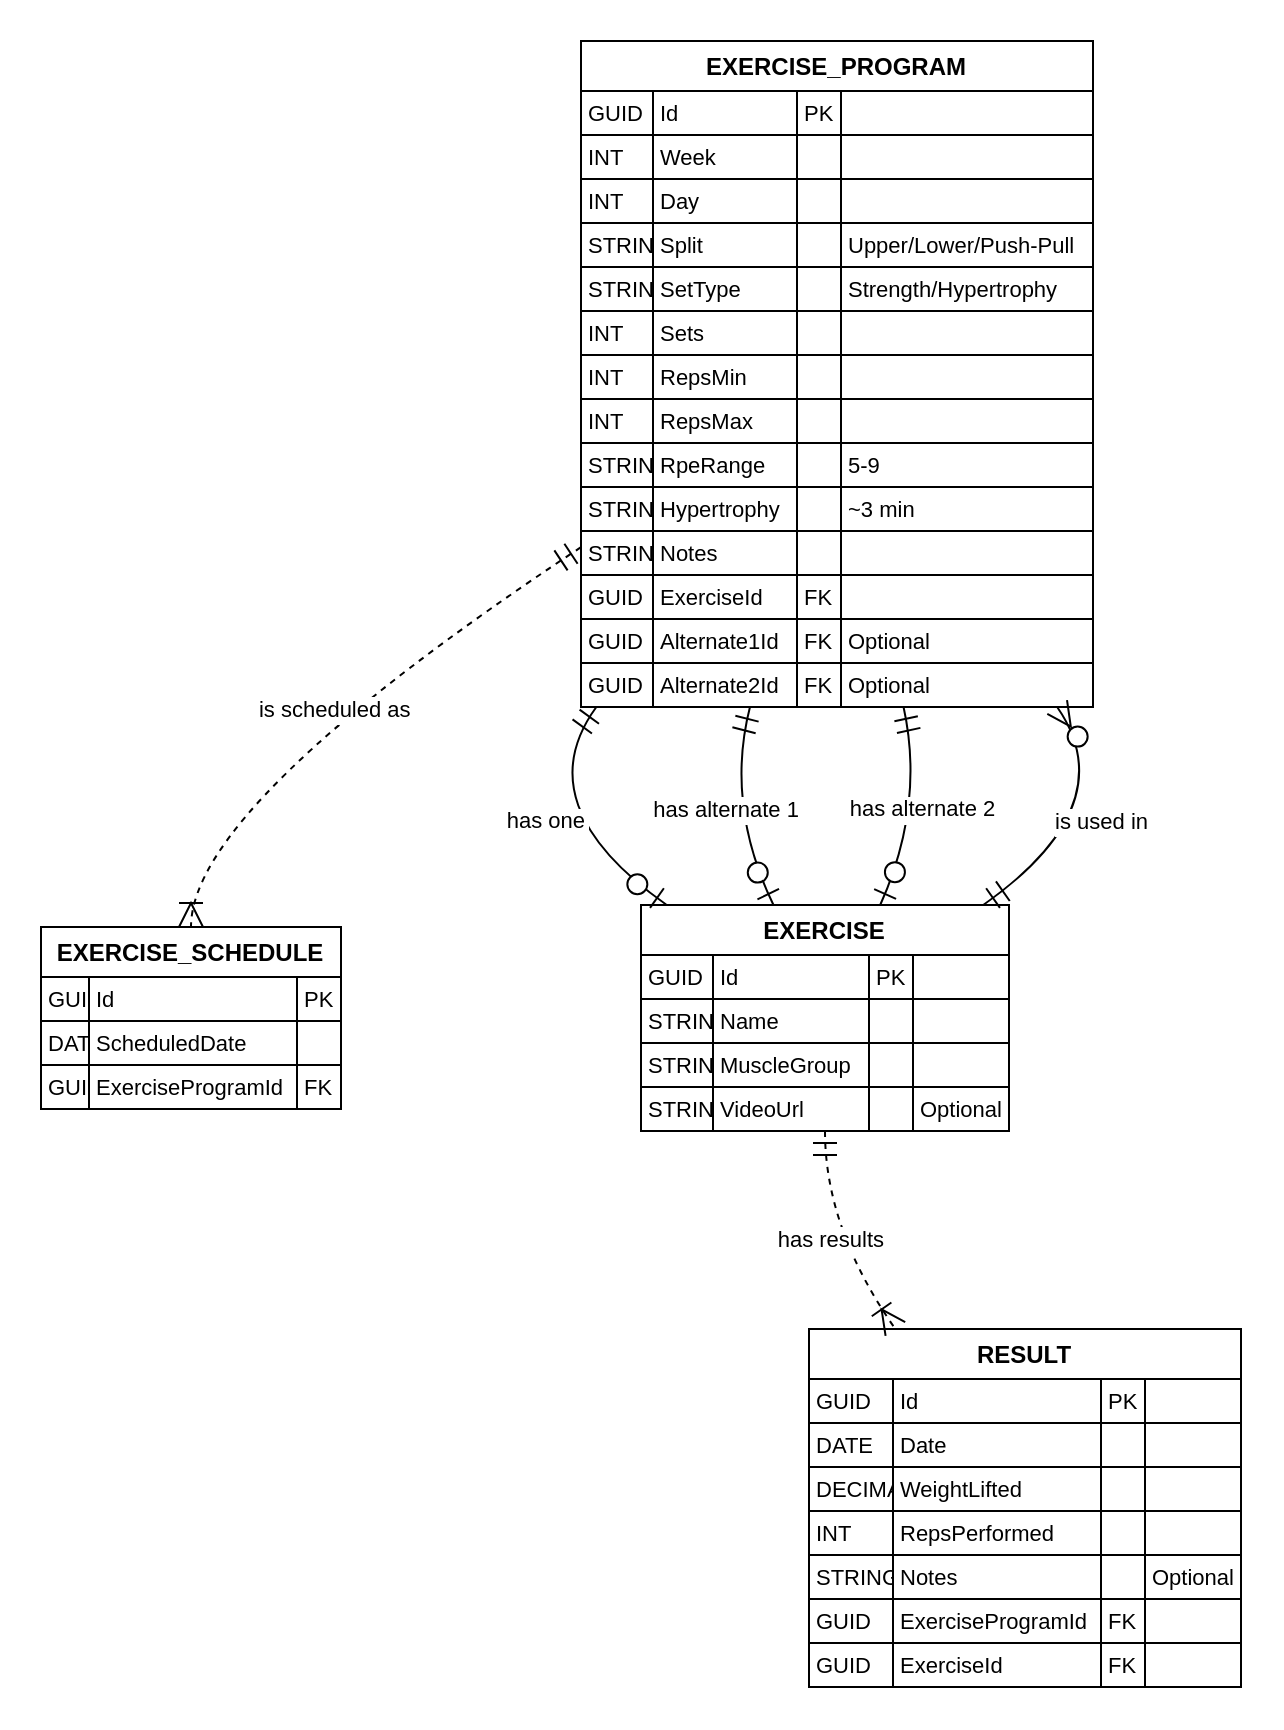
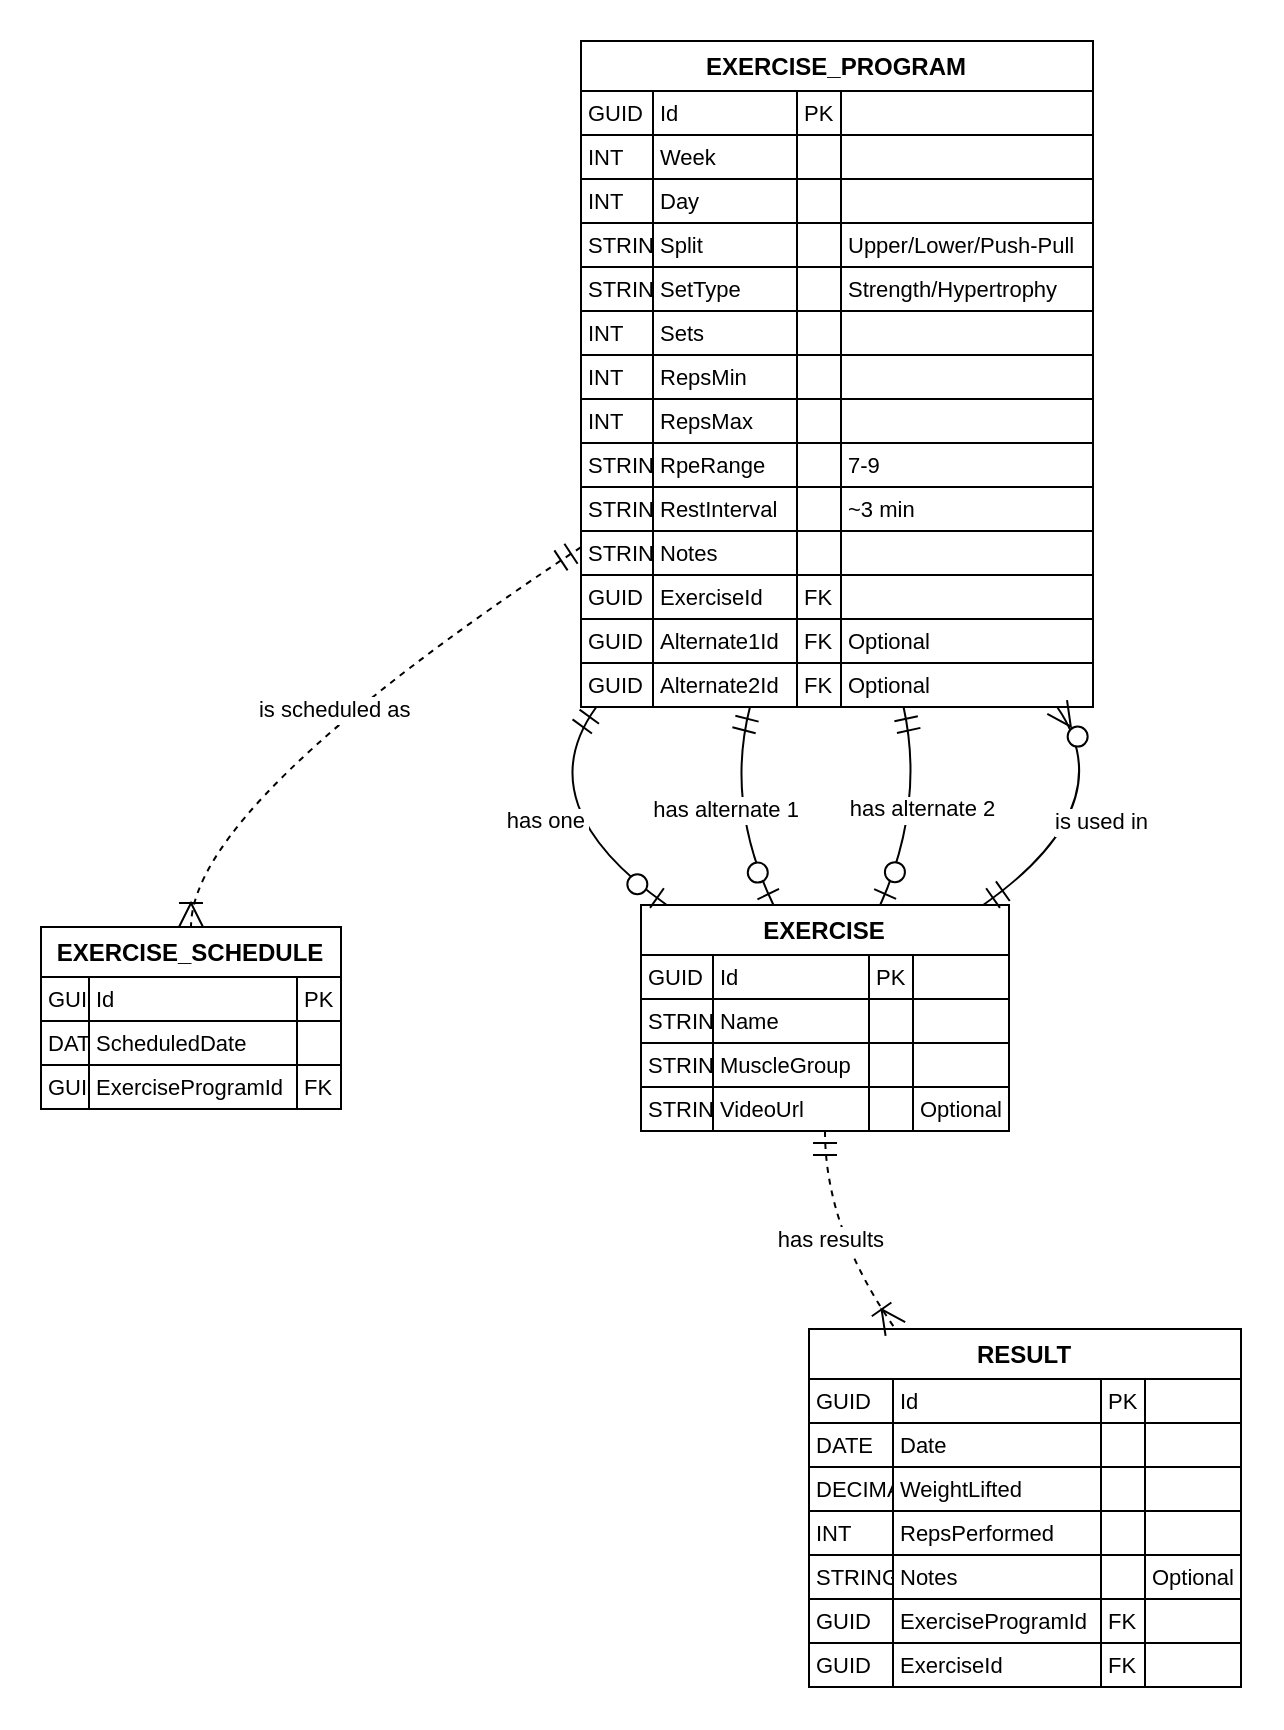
node "5-9": label "5-9" -> "7-9"
node "Hypertrophy": label "Hypertrophy" -> "RestInterval"
